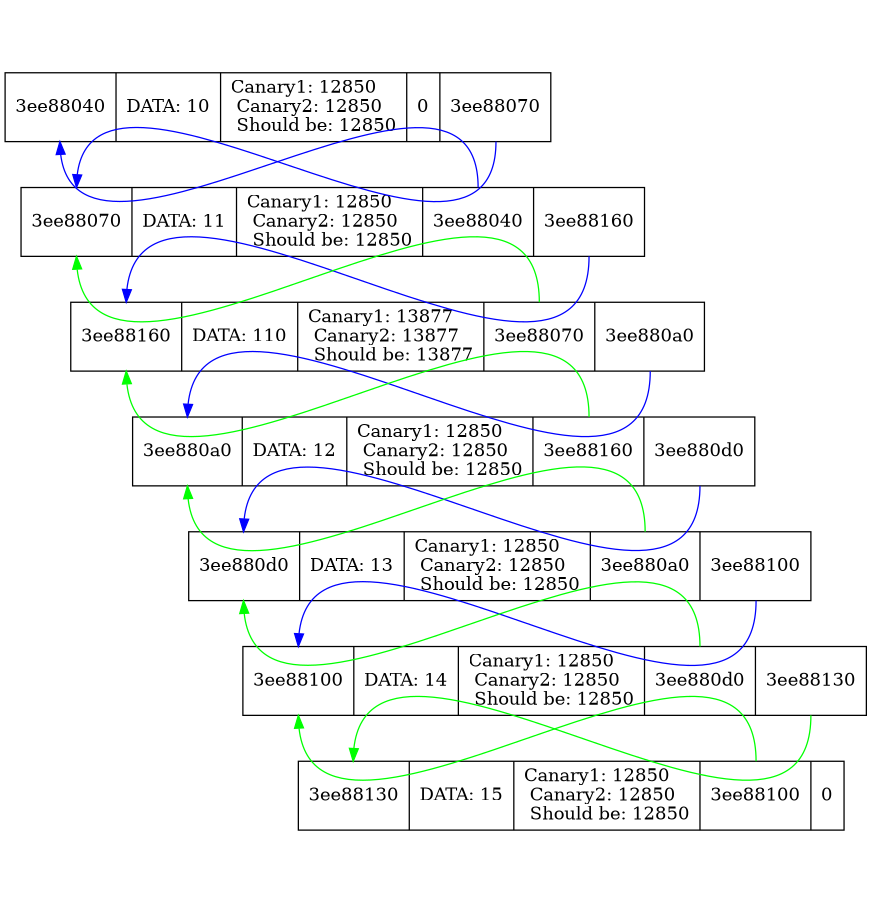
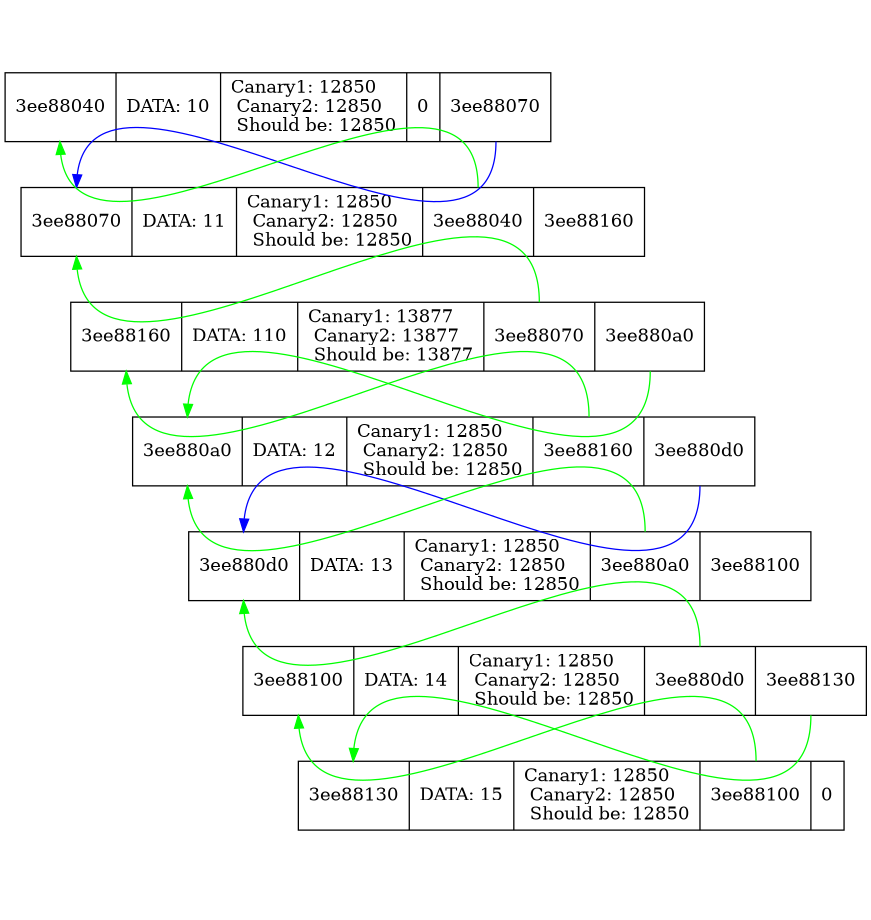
edge "3ee88070" -> "3ee88040": color blue -> green
edge "3ee88070" -> "3ee88160": removed
edge "3ee88160" -> "3ee880a0": color blue -> green
edge "3ee880d0" -> "3ee88100": removed
